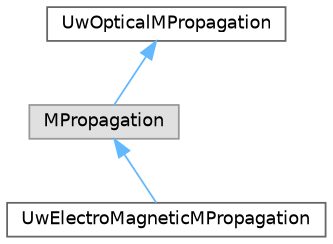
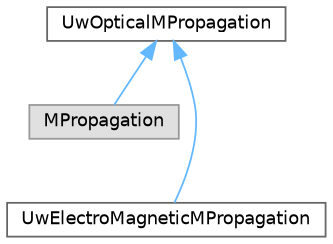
edge "UwElectroMagneticMPropagation" -> "MPropagation": now "UwElectroMagneticMPropagation" -> "UwOpticalMPropagation"
